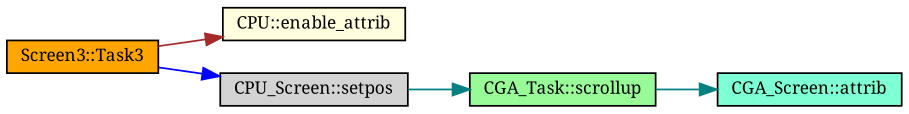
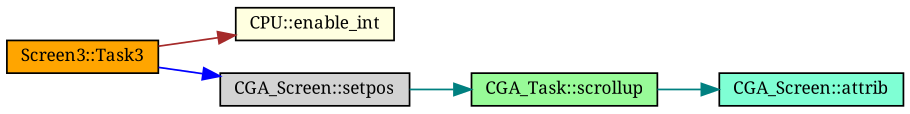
node "CPU::enable_attrib": label "CPU::enable_attrib" -> "CPU::enable_int"
node "CPU_Screen::setpos": label "CPU_Screen::setpos" -> "CGA_Screen::setpos"
